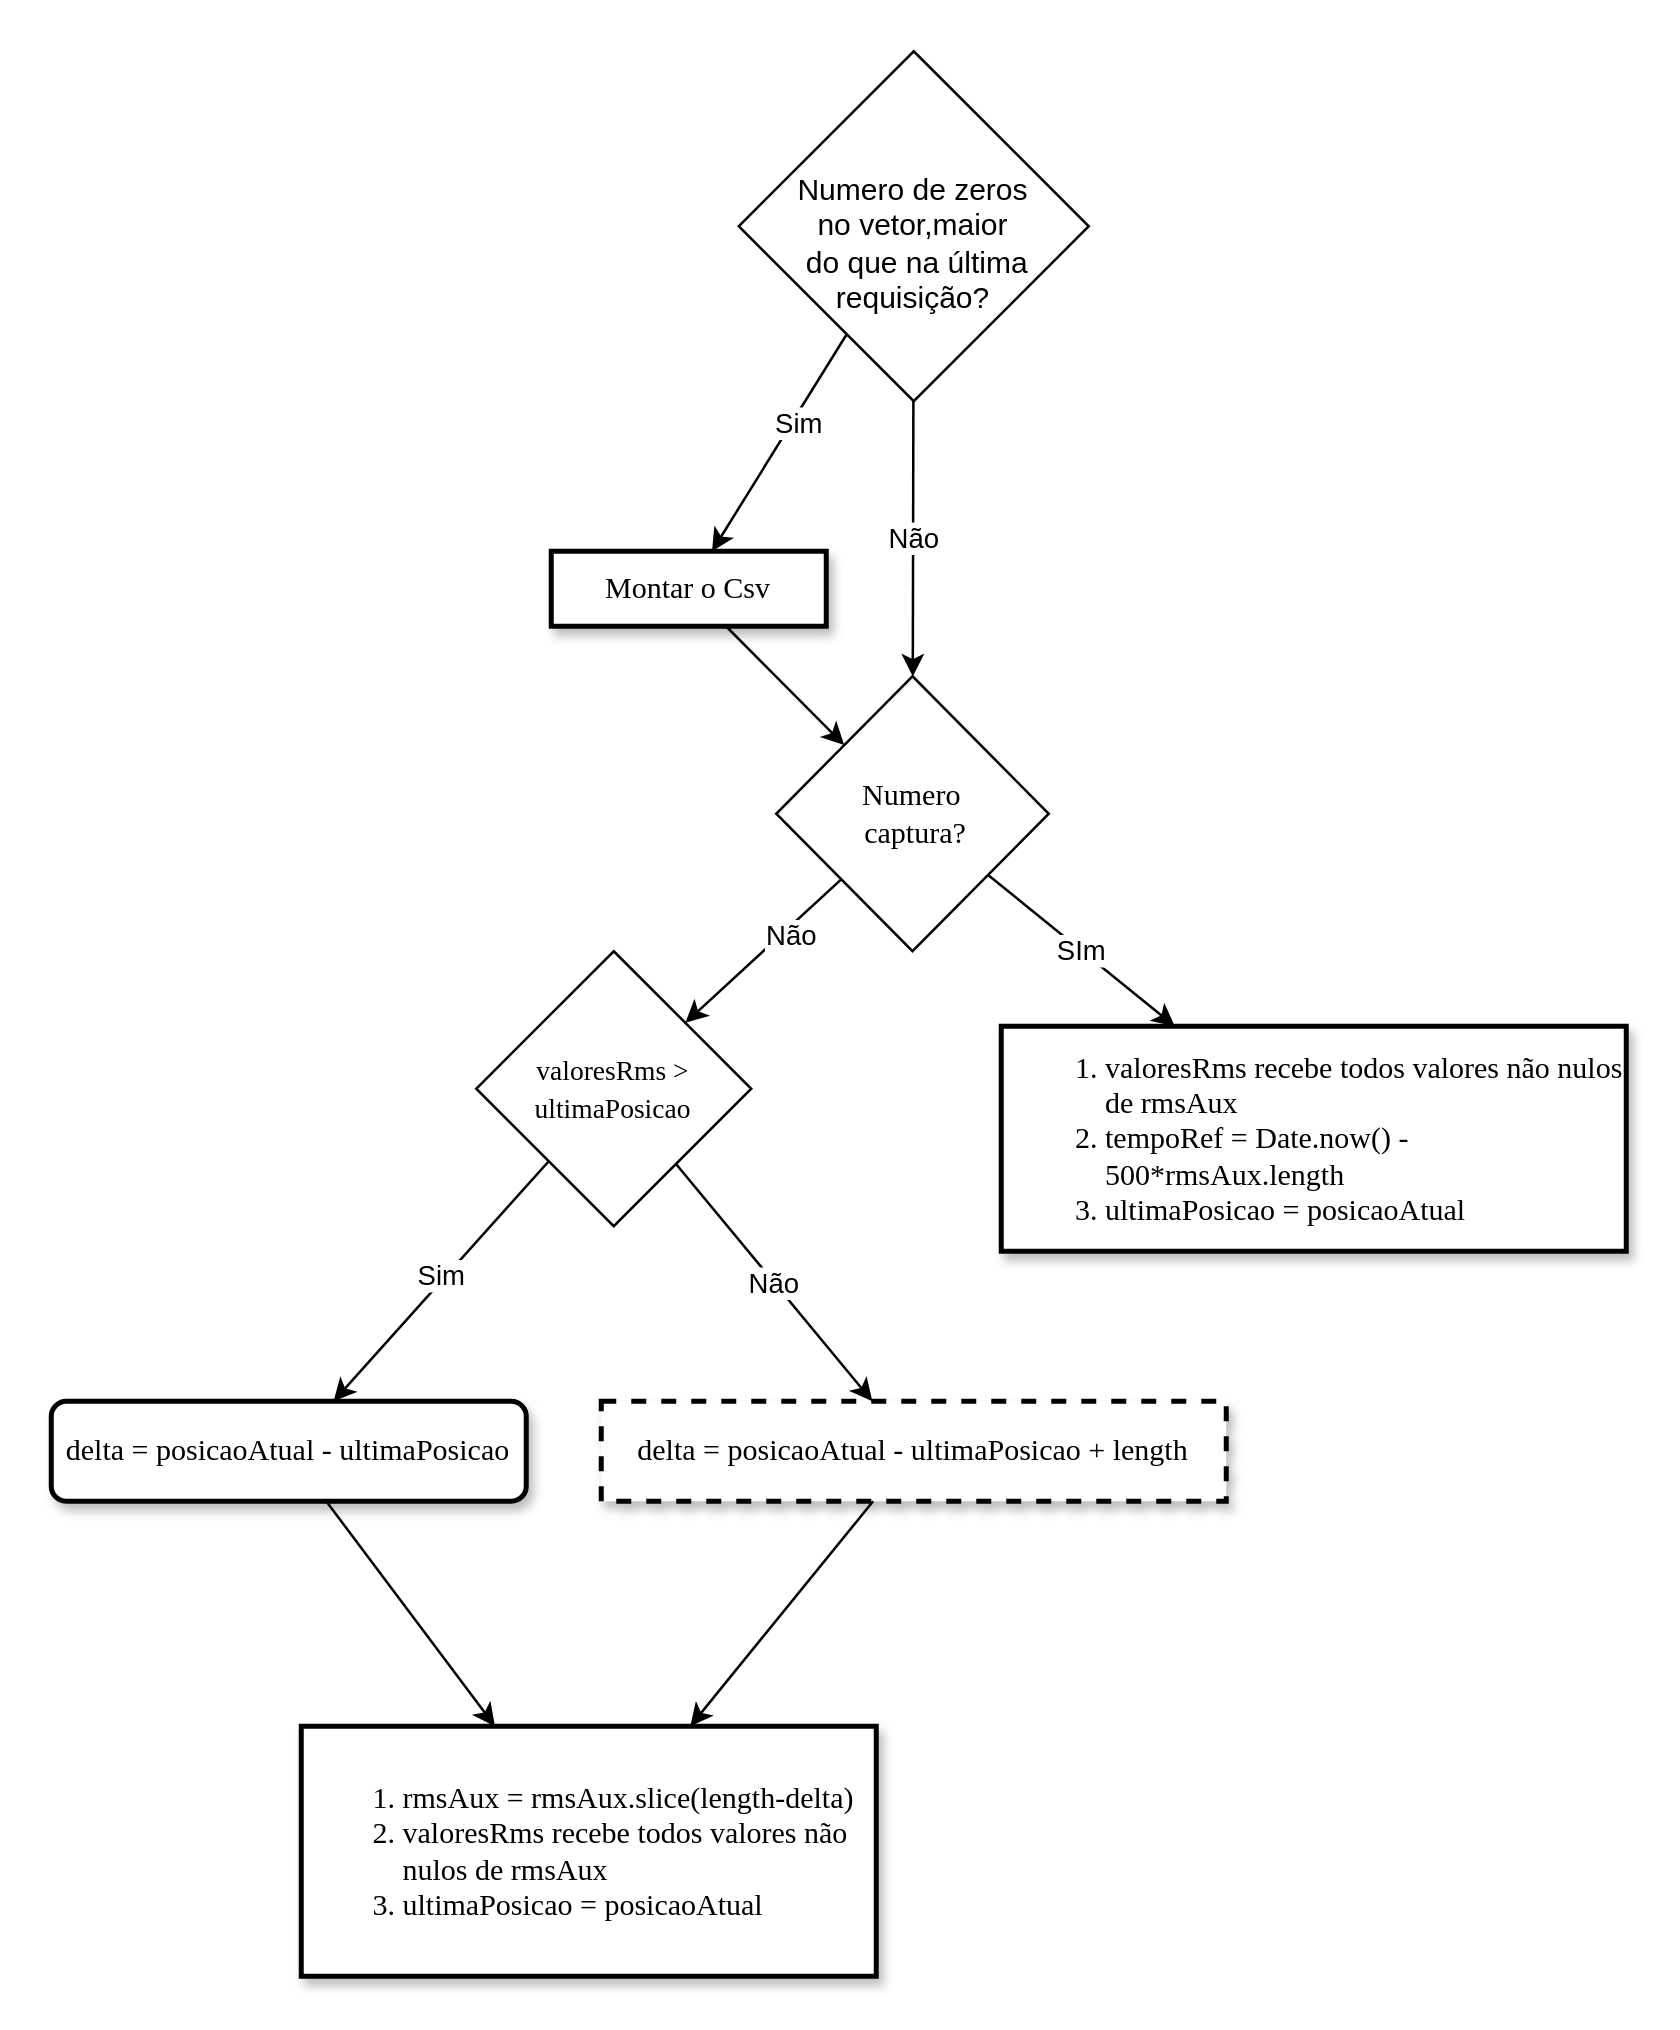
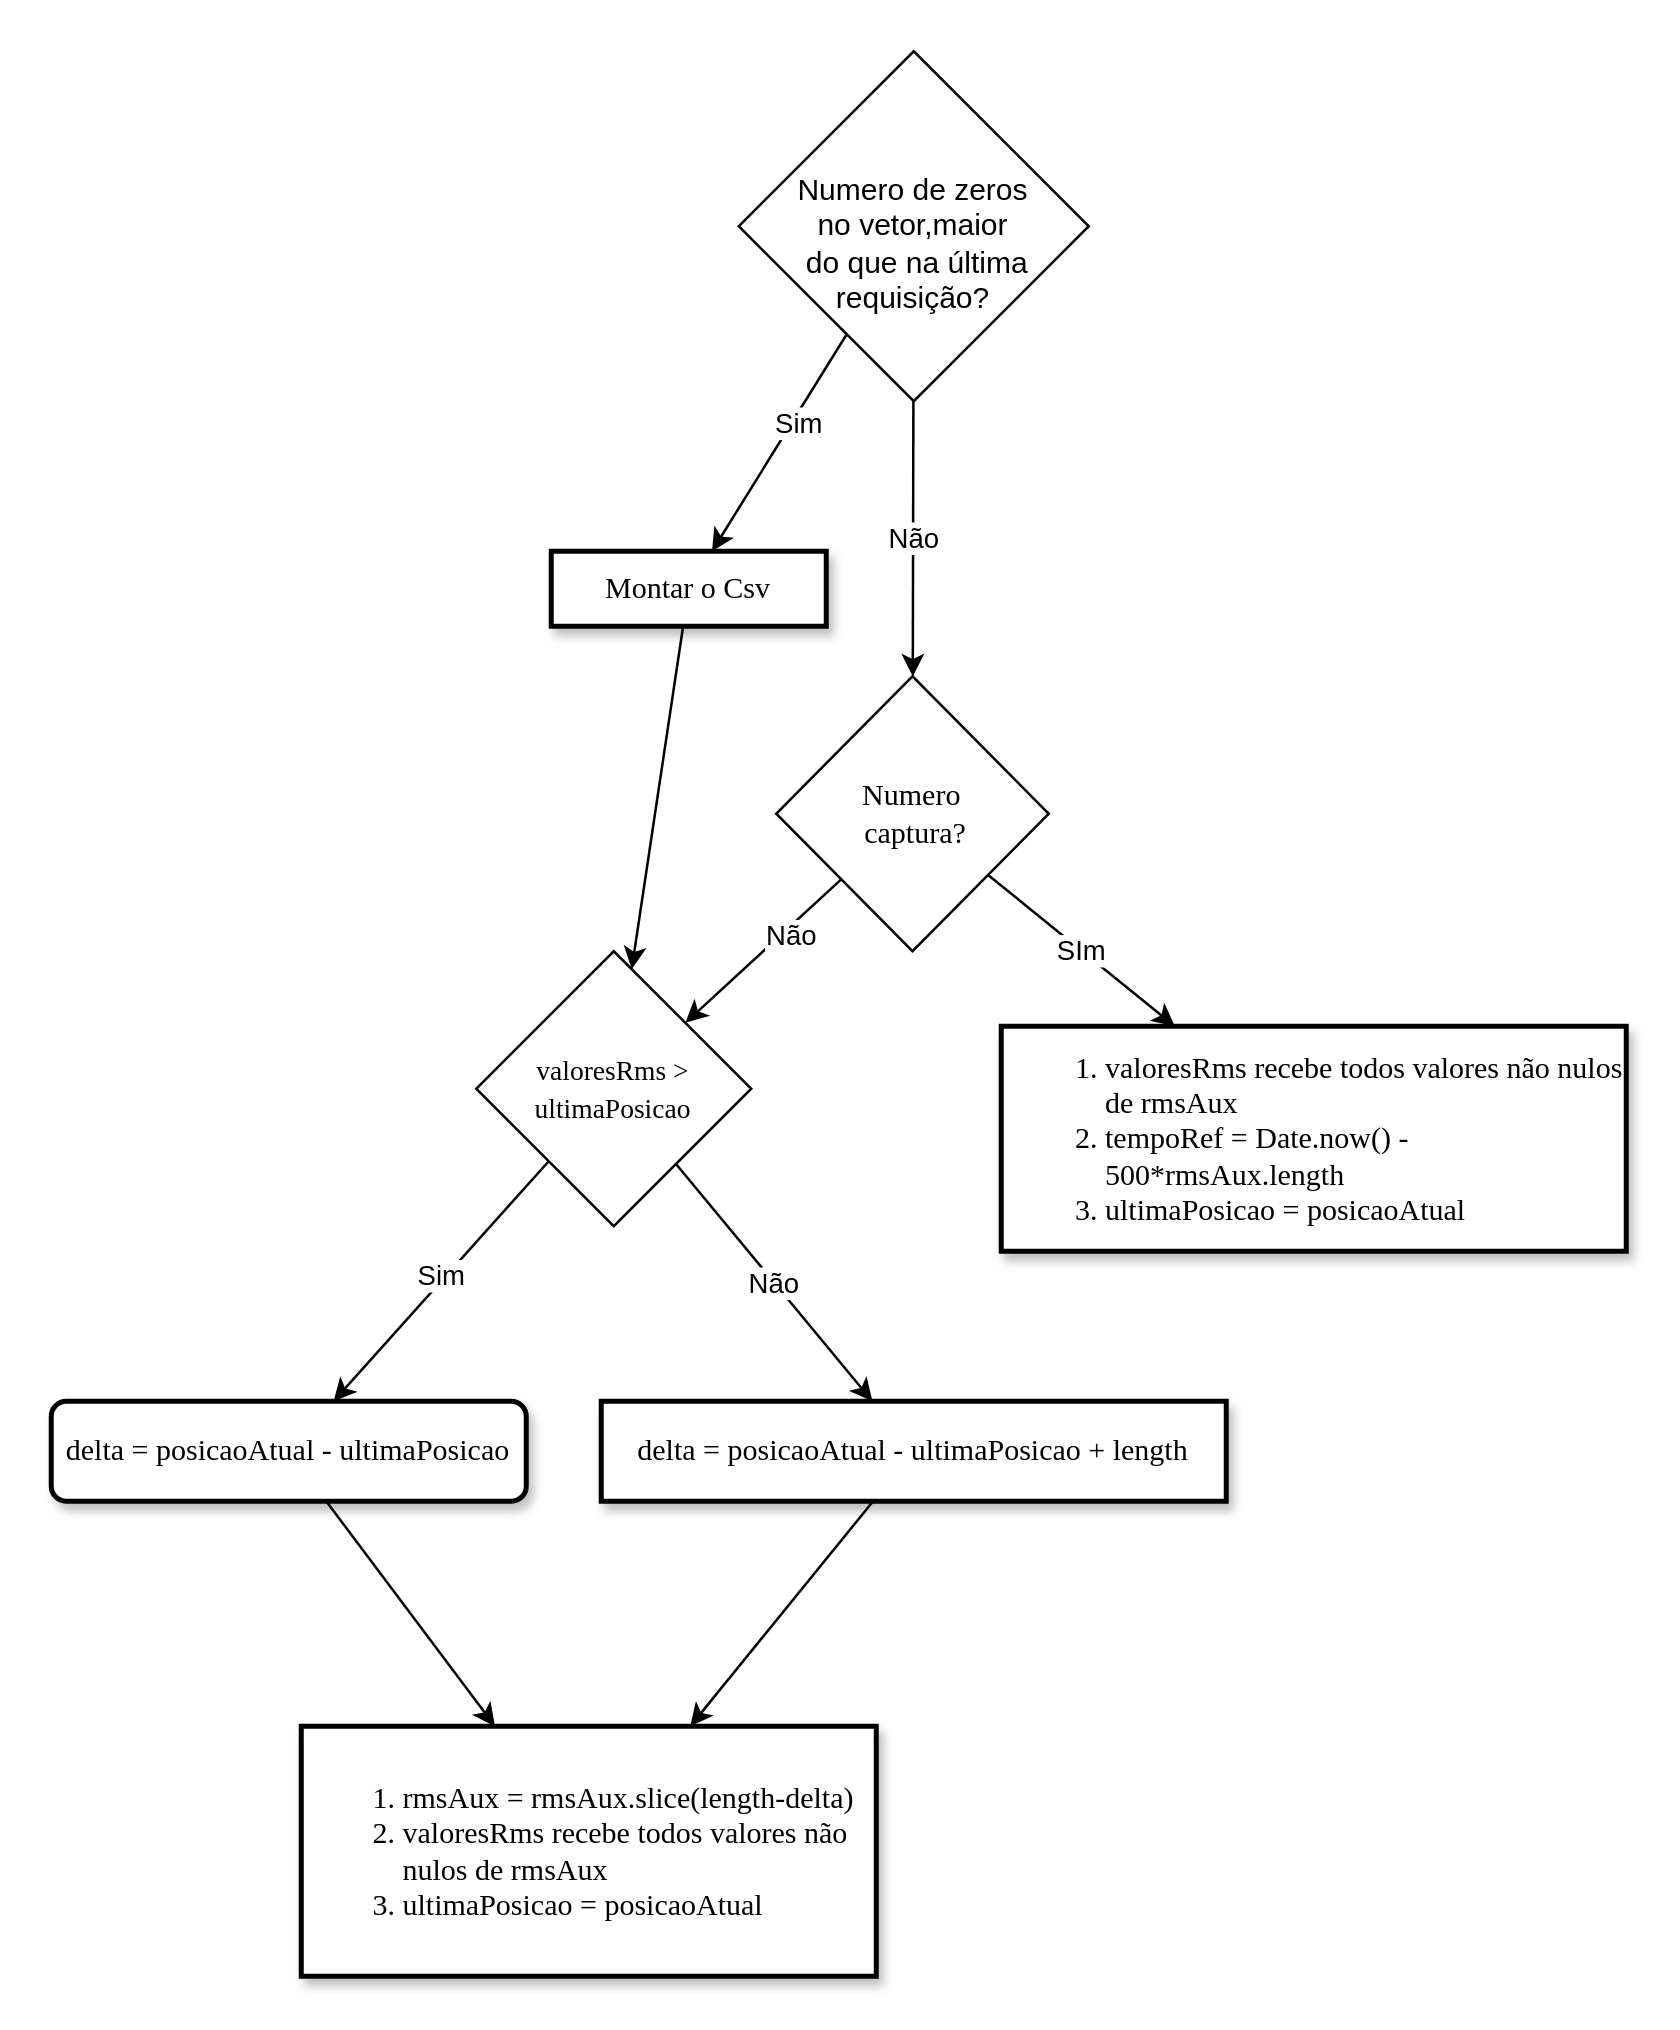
edge "Montar o Csv" -> "Numero captura?": now "Montar o Csv" -> "valoresRms > ultimaPosicao"
node "delta = posicaoAtual - ultimaPosicao + length": style dashed -> solid
